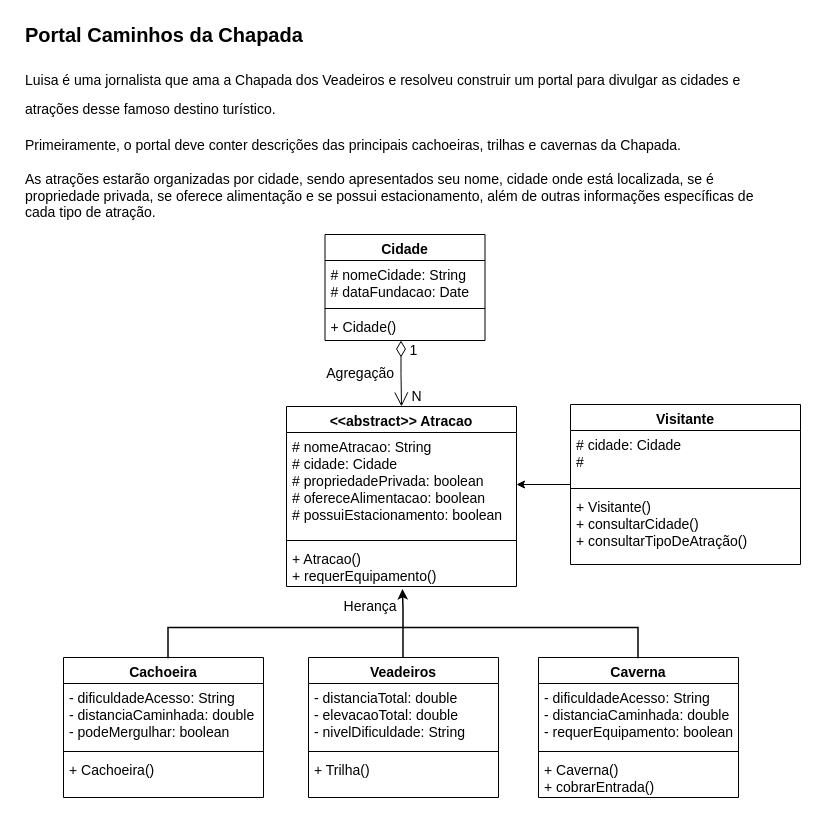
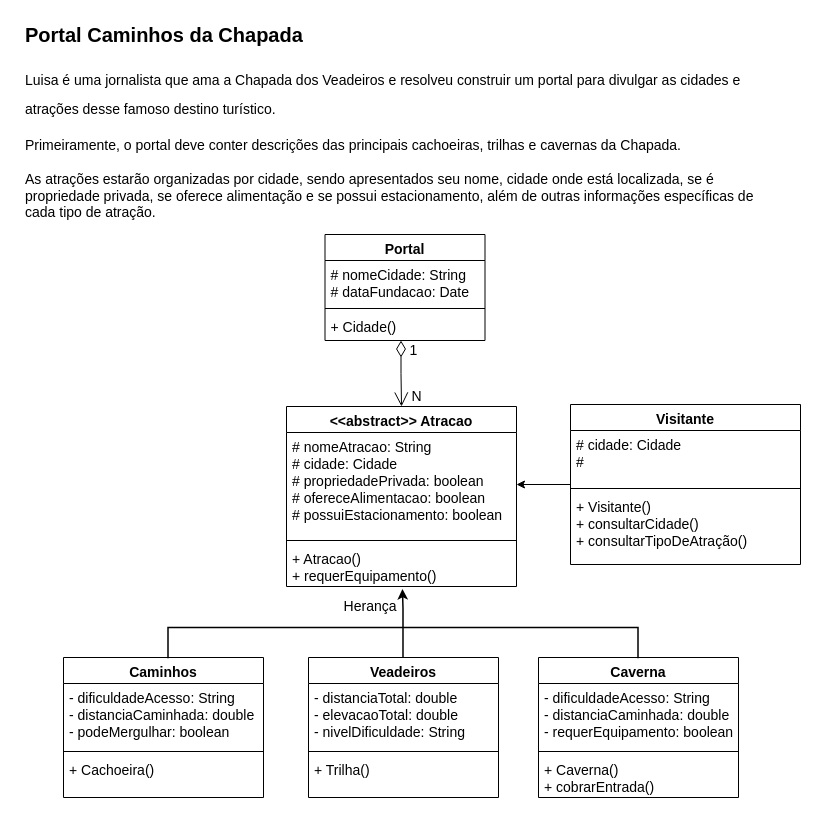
node "Cidade": label "Cidade" -> "Portal"
node "Agregação": removed
node "Cachoeira": label "Cachoeira" -> "Caminhos"
